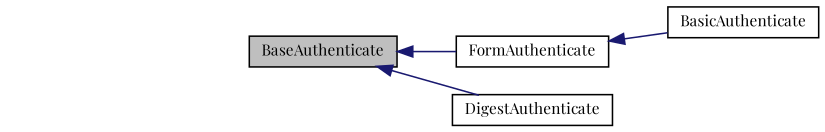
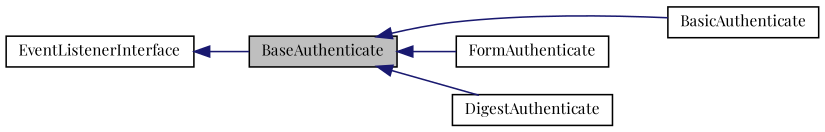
edge "BasicAuthenticate" -> "FormAuthenticate": now "BasicAuthenticate" -> "BaseAuthenticate"
node "EventListenerInterface": added
